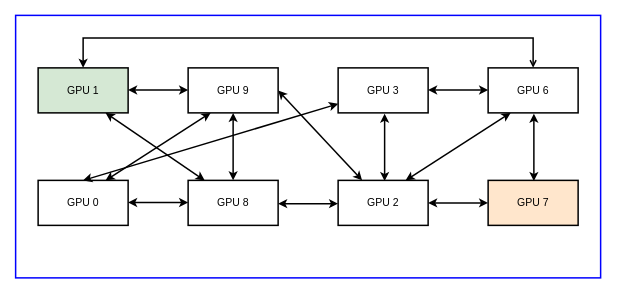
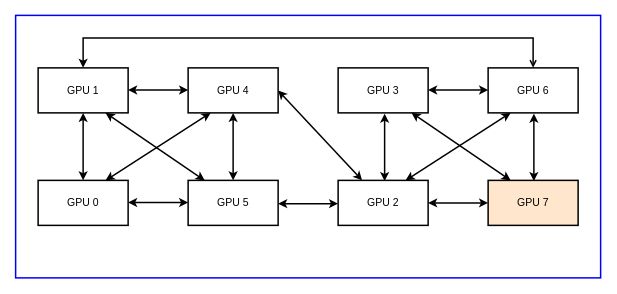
node "GPU 1": fillcolor #d5e8d4 -> #ffffff
node "GPU 9": label "GPU 9" -> "GPU 4"
edge "GPU 3" -- "GPU 0": now "GPU 1" -- "GPU 0"
edge "GPU 3" -- "GPU 7": added
node "GPU 8": label "GPU 8" -> "GPU 5"
